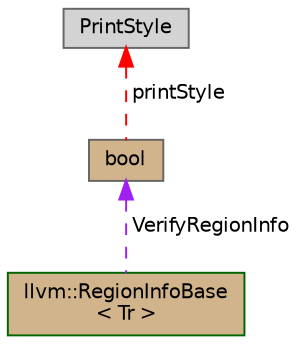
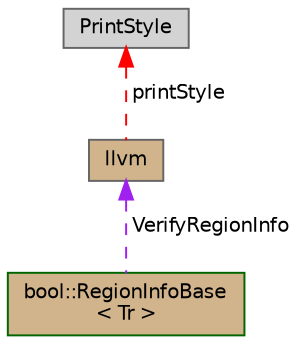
node "bool": label "bool" -> "llvm"
node "llvm::RegionInfoBase < Tr >": label "llvm::RegionInfoBase < Tr >" -> "bool::RegionInfoBase < Tr >"
